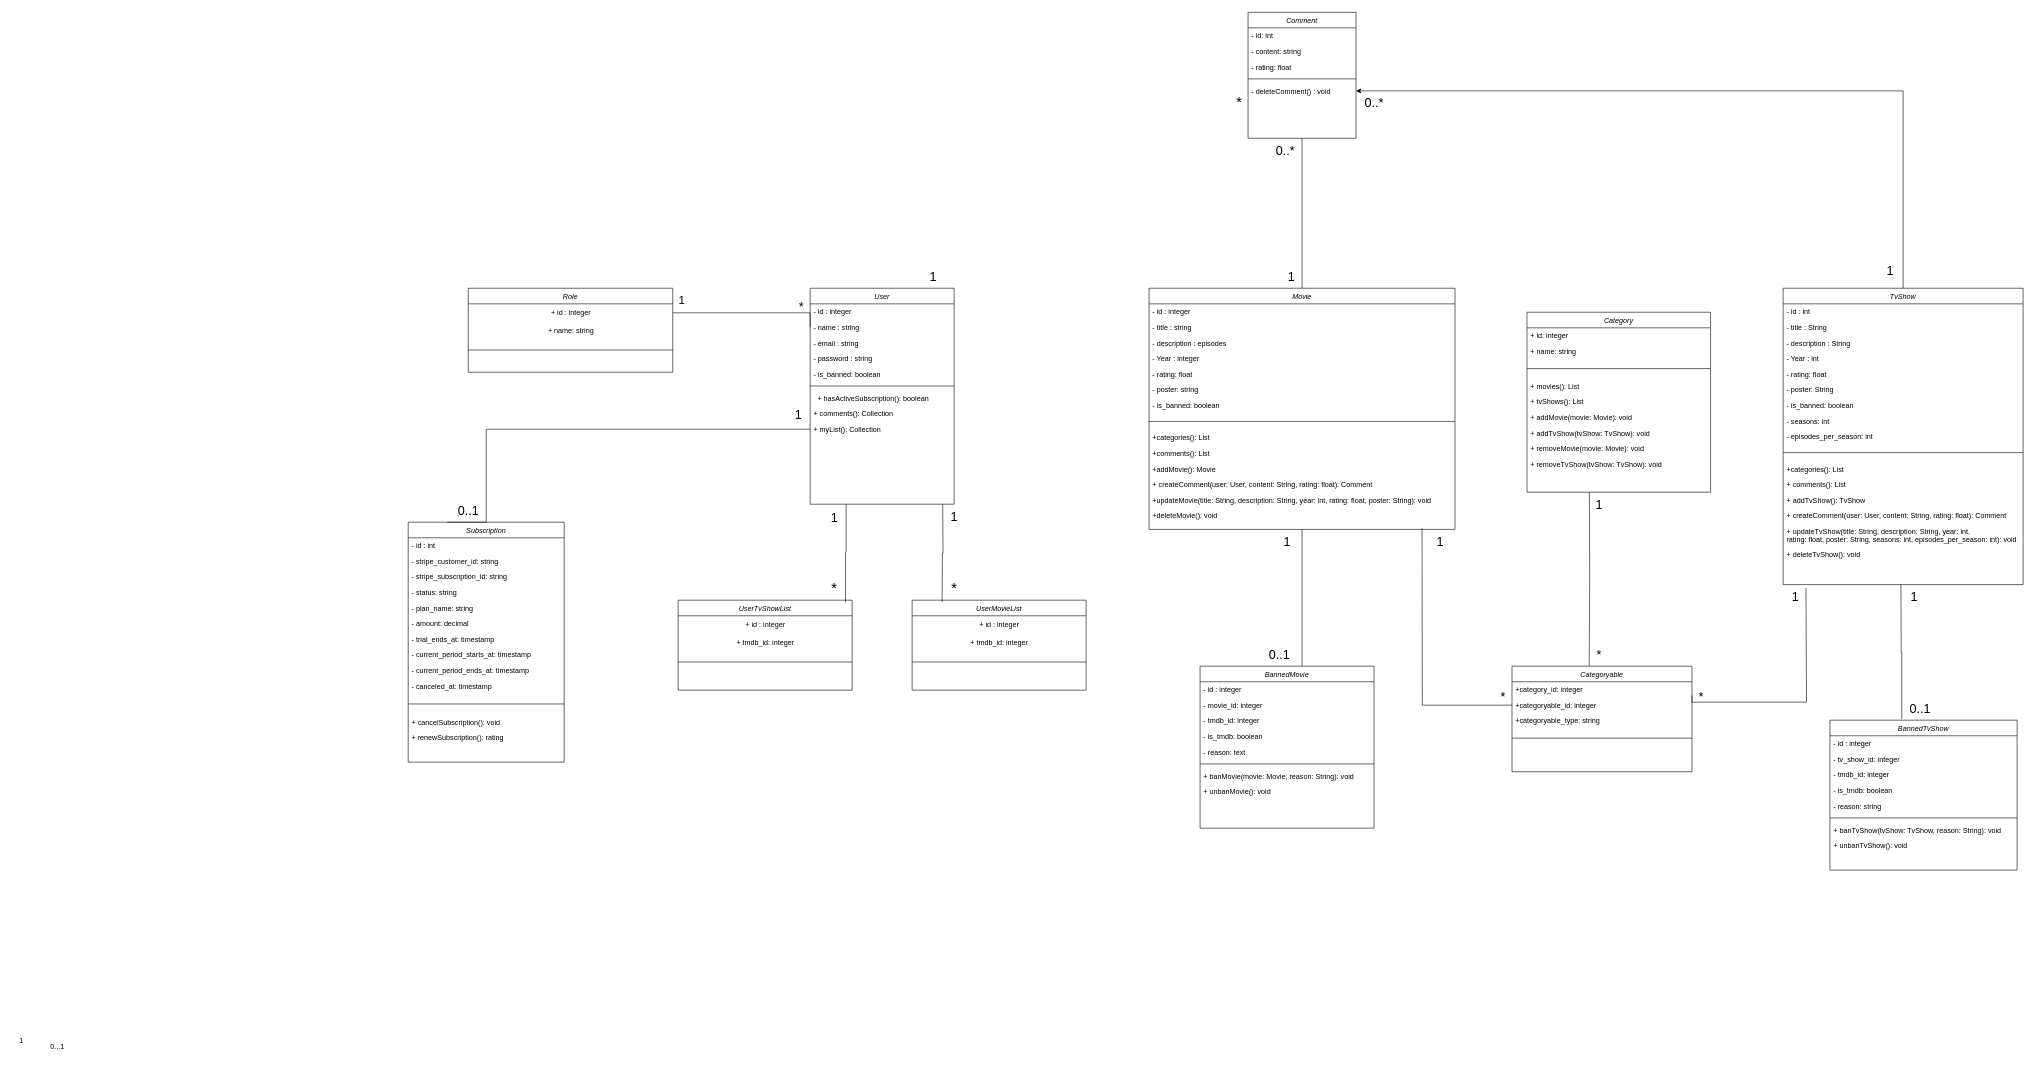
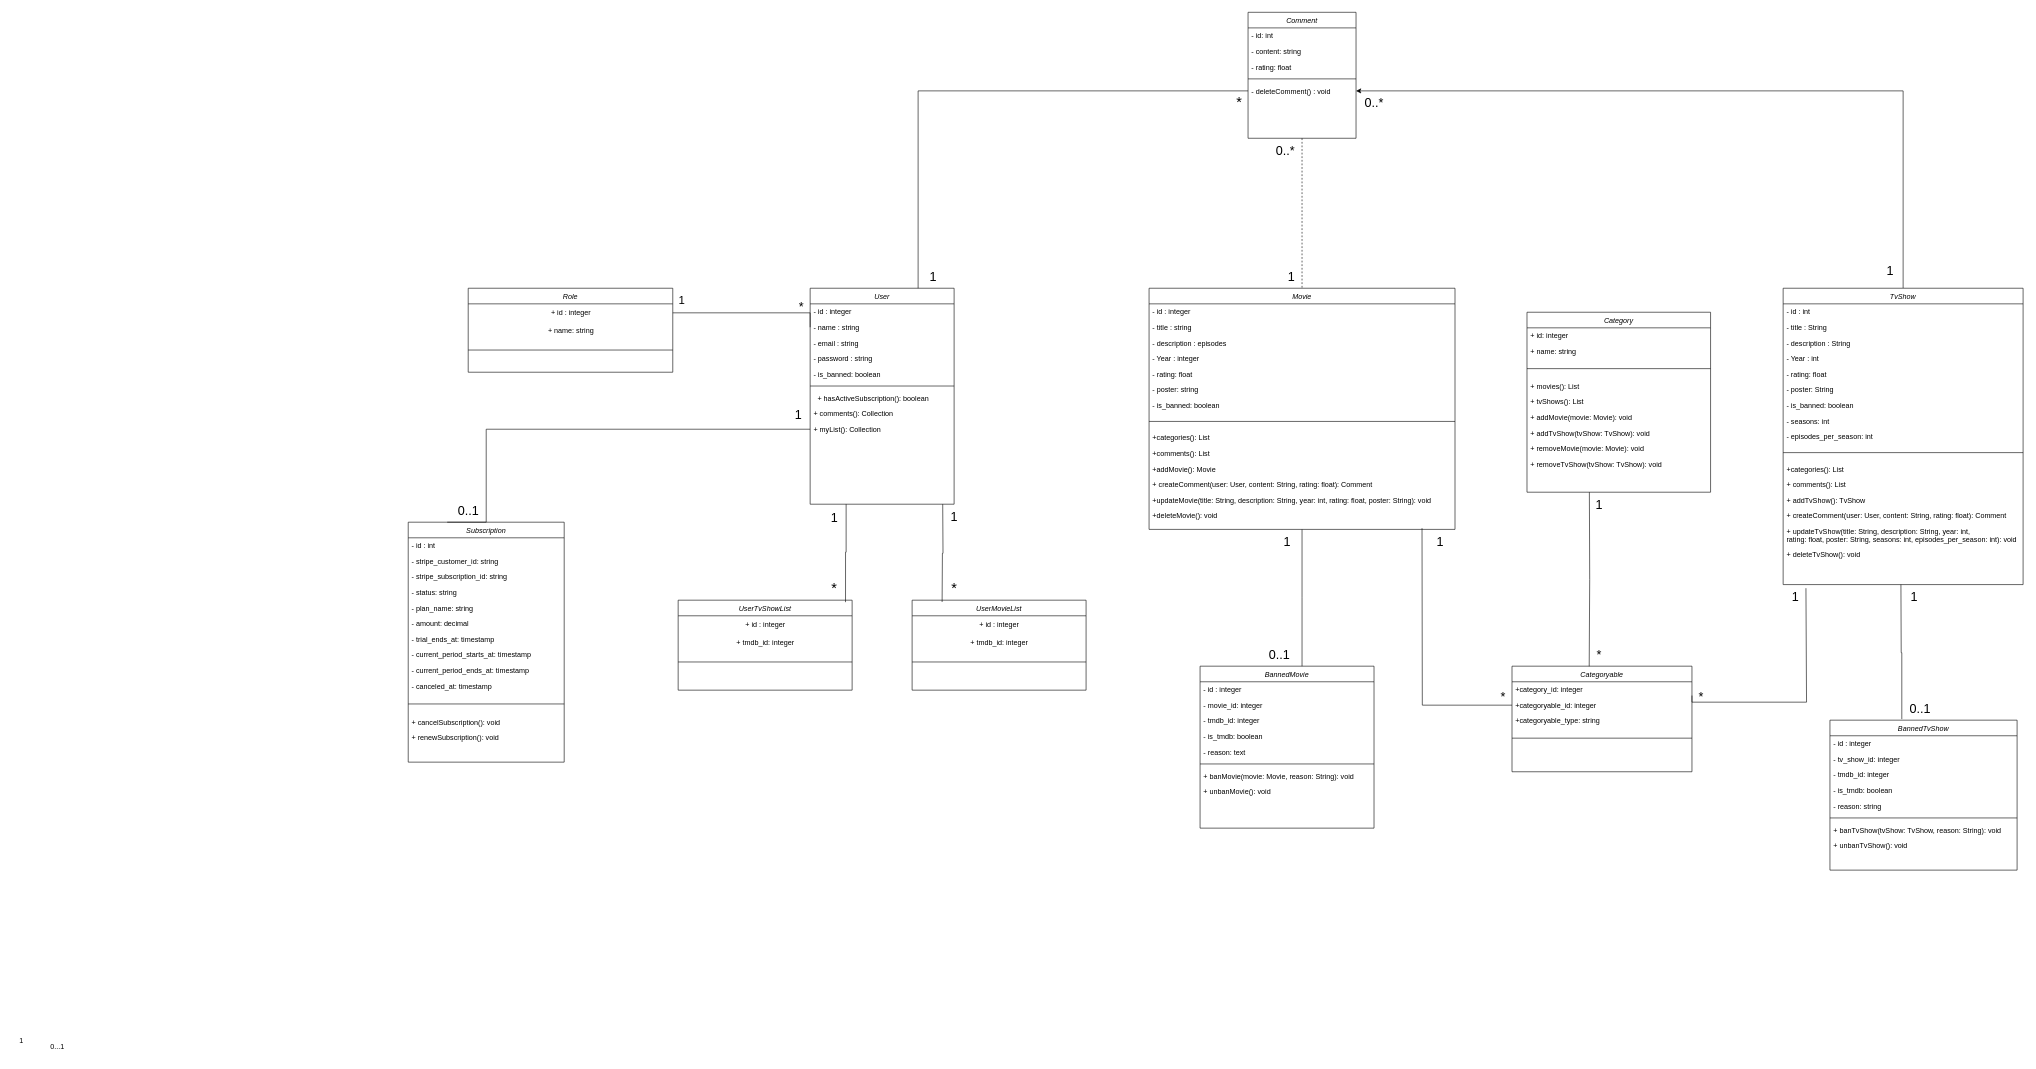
edge "- deleteComment() : void" -- "User": added
edge "Comment" -- "Movie": style solid -> dashed
node "+ renewSubscription(): rating": label "+ renewSubscription(): rating" -> "+ renewSubscription(): void"
